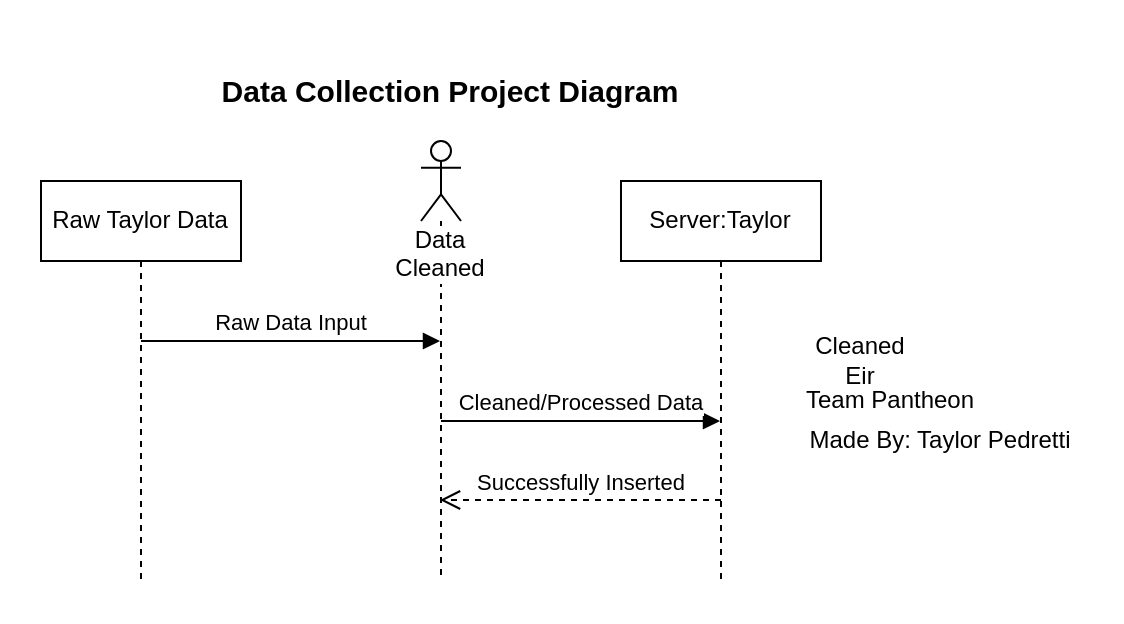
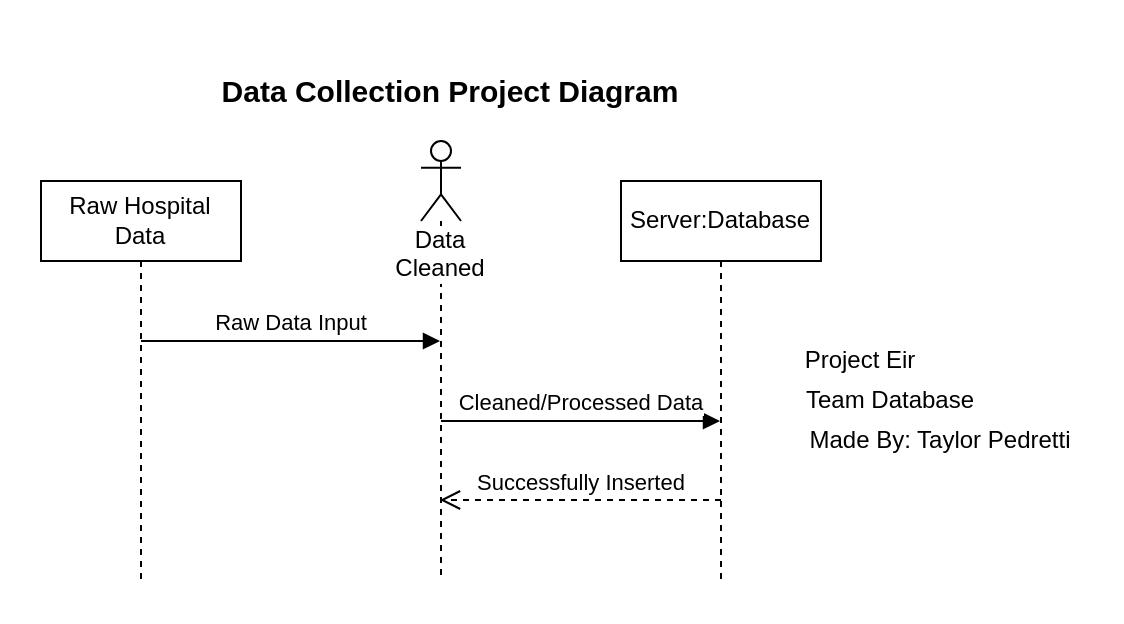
node "Raw Taylor Data": label "Raw Taylor Data" -> "Raw Hospital Data"
node "Server:Taylor": label "Server:Taylor" -> "Server:Database"
node "Cleaned Eir": label "Cleaned Eir" -> "Project Eir"
node "Team Pantheon": label "Team Pantheon" -> "Team Database"
